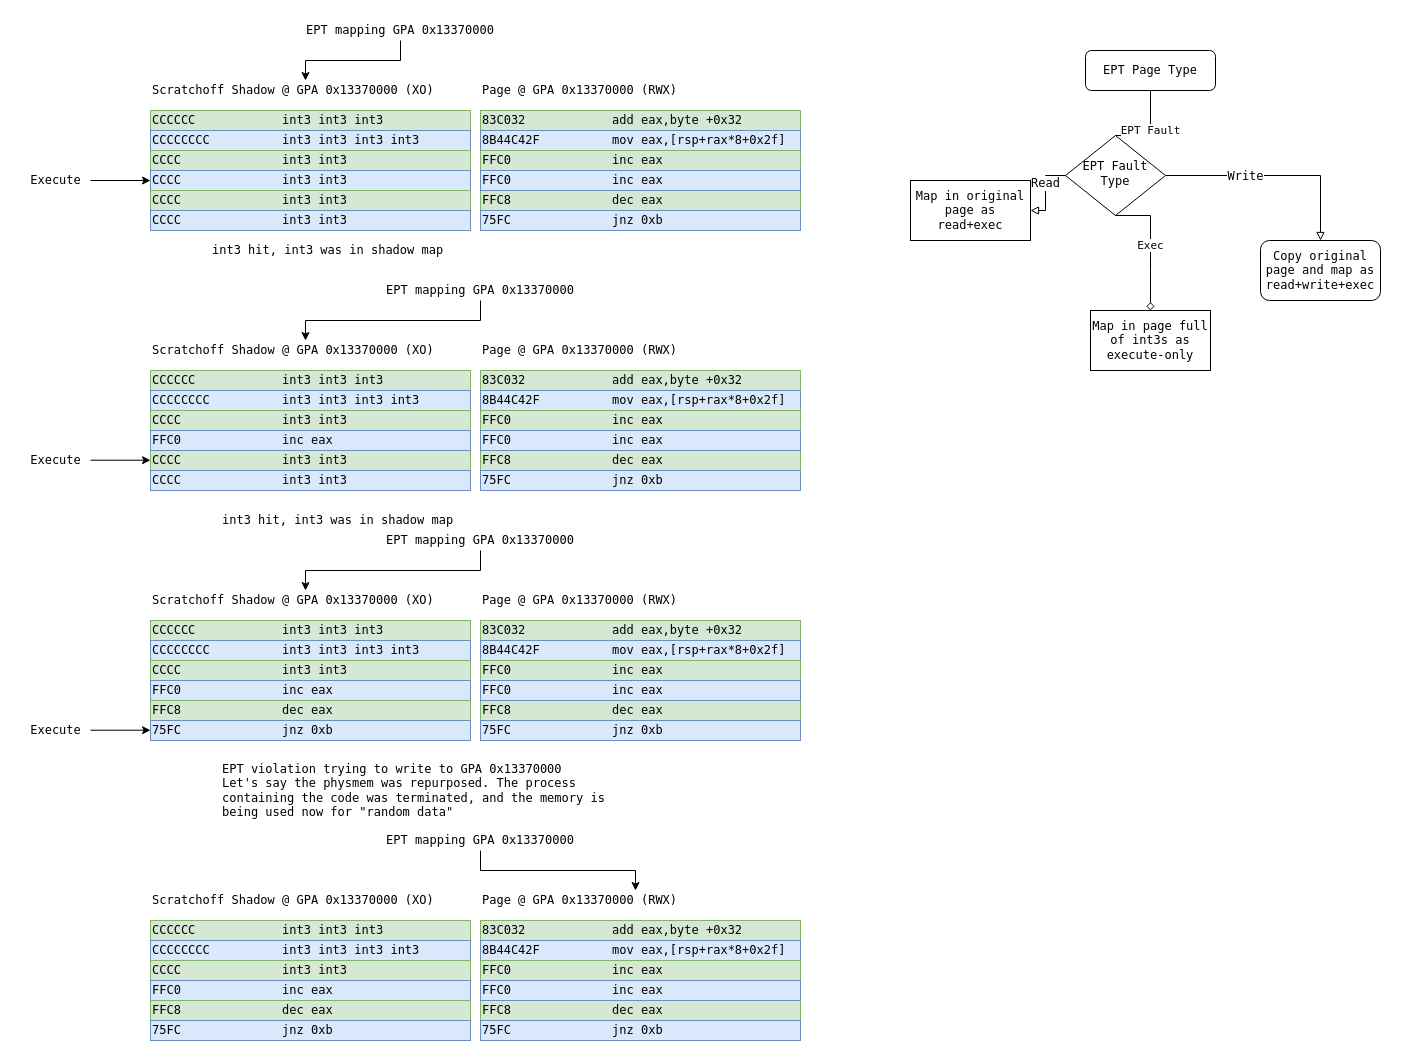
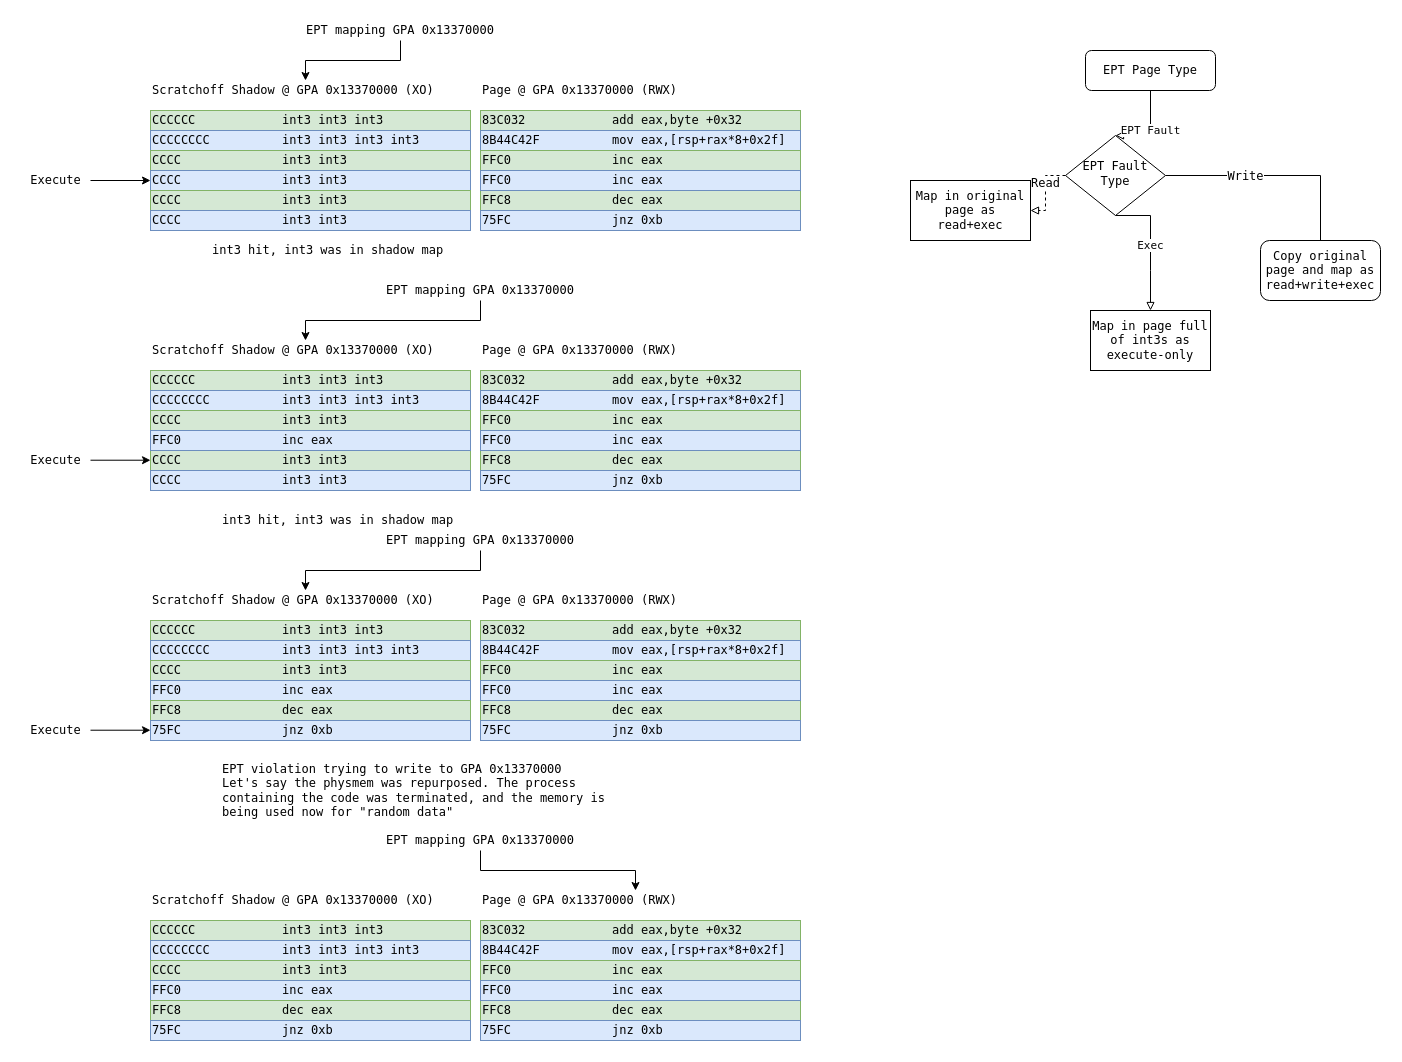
edge "EPT Page Type" -- "EPT Fault Type": arrowhead none -> block
edge "EPT Fault Type" -> "Map in original page as read+exec": style solid -> dashed
edge "EPT Fault Type" -> "Copy original page and map as read+write+exec": arrowhead block -> none
edge "EPT Fault Type" -> "Map in page full of int3s as execute-only": arrowhead diamond -> block
